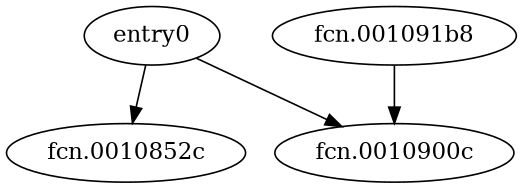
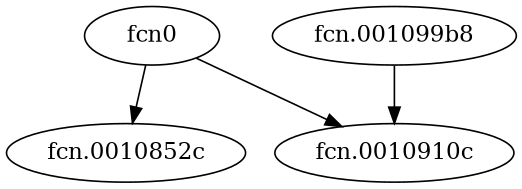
node "entry0": label "entry0" -> "fcn0"
node "fcn.001091b8": label "fcn.001091b8" -> "fcn.001099b8"
node "fcn.0010900c": label "fcn.0010900c" -> "fcn.0010910c"
